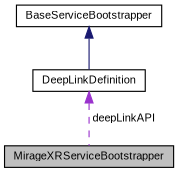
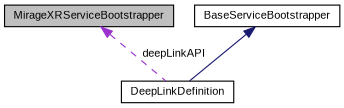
edge "MirageXRServiceBootstrapper" -> "DeepLinkDefinition": reversed
